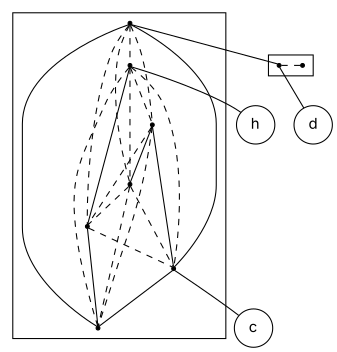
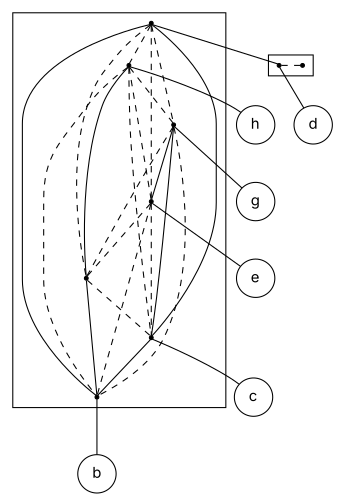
node "g": added
node "e": added
node "b": added
